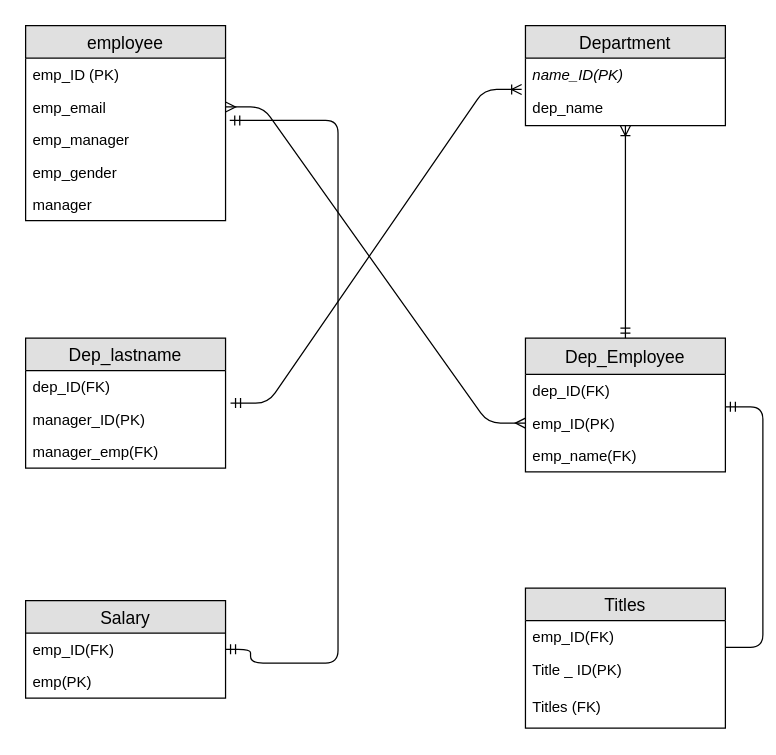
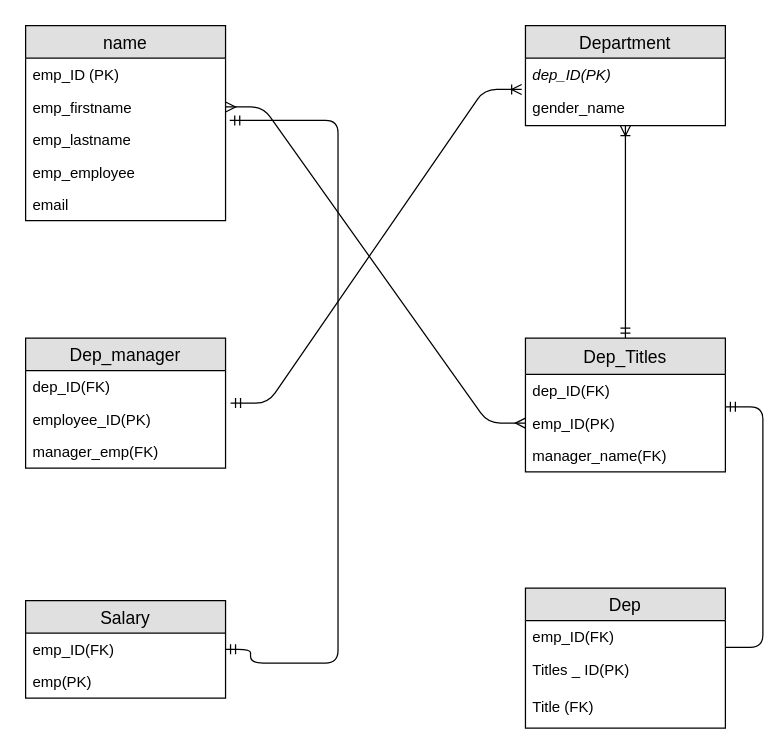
node "employee": label "employee" -> "name"
node "name_ID(PK)": label "name_ID(PK)" -> "dep_ID(PK)"
node "emp_email": label "emp_email" -> "emp_firstname"
node "dep_name": label "dep_name" -> "gender_name"
node "emp_manager": label "emp_manager" -> "emp_lastname"
node "emp_gender": label "emp_gender" -> "emp_employee"
node "manager": label "manager" -> "email"
node "Dep_lastname": label "Dep_lastname" -> "Dep_manager"
node "Dep_Employee": label "Dep_Employee" -> "Dep_Titles"
node "manager_ID(PK)": label "manager_ID(PK)" -> "employee_ID(PK)"
node "emp_name(FK)": label "emp_name(FK)" -> "manager_name(FK)"
node "Titles": label "Titles" -> "Dep"
node "Title _ ID(PK)": label "Title _ ID(PK)" -> "Titles _ ID(PK)"
node "Titles (FK)": label "Titles (FK)" -> "Title (FK)"
